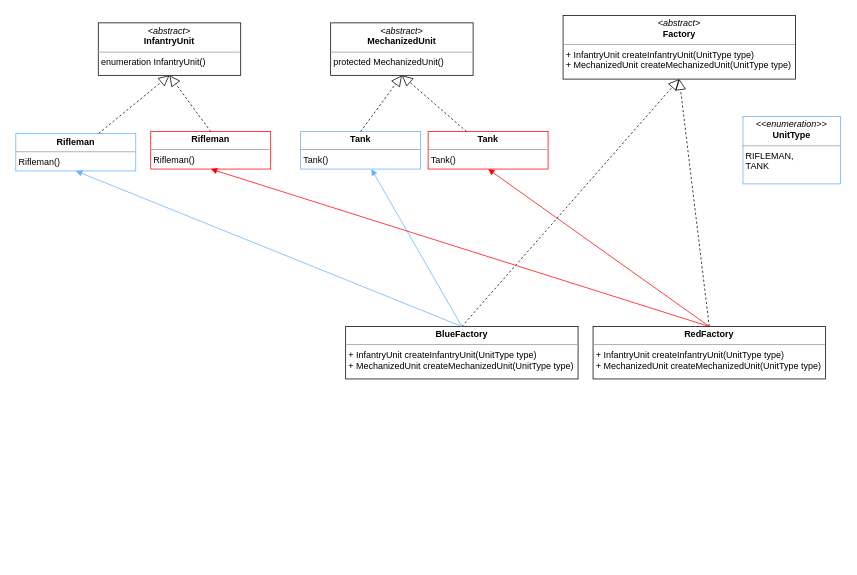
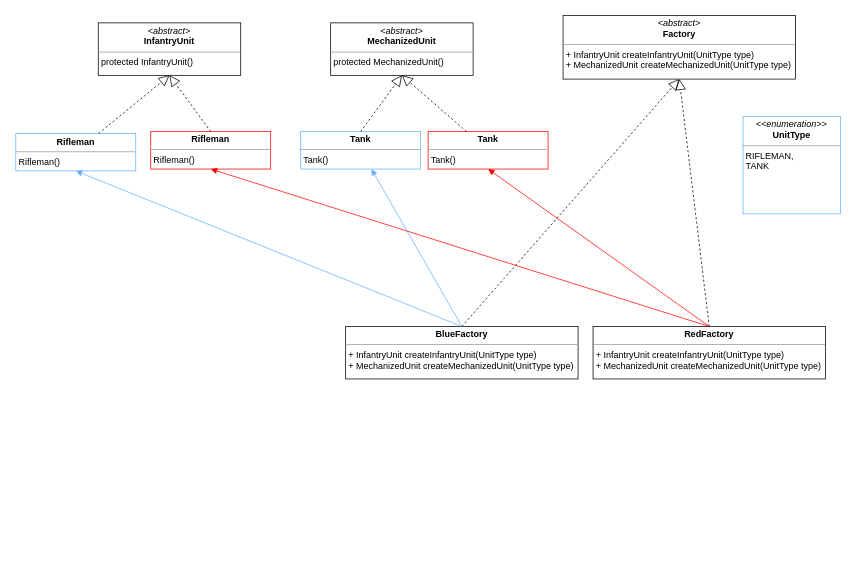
node "<abstract> InfantryUnit enumeration InfantryUnit()": label "<abstract> InfantryUnit enumeration InfantryUnit()" -> "<abstract> InfantryUnit protected InfantryUnit()"
node "<<enumeration>> UnitType RIFLEMAN, TANK": size 98x68 -> 98x98
